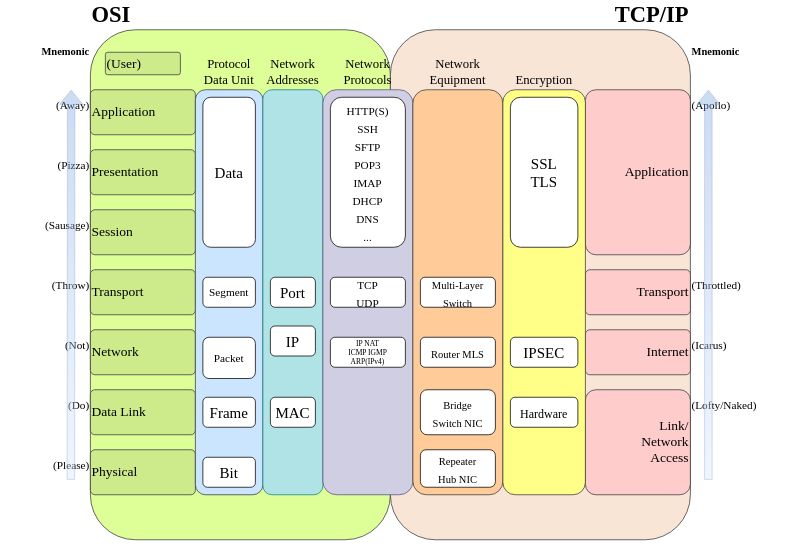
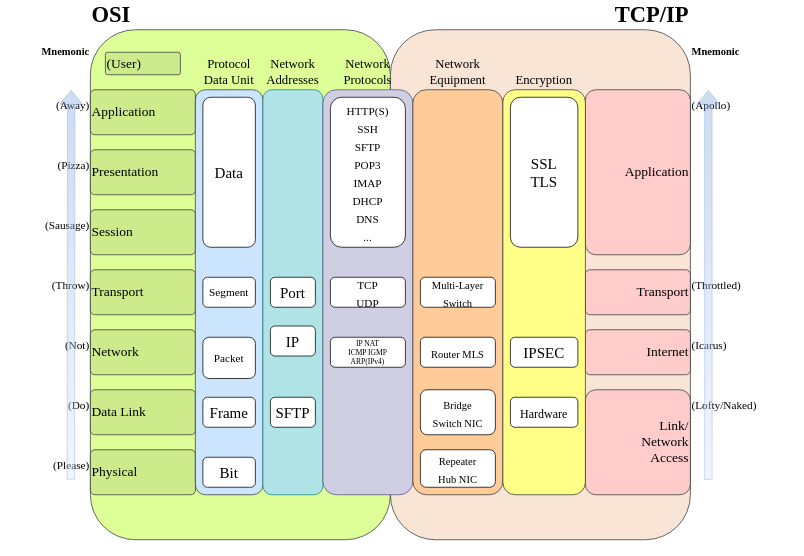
node "MAC": label "MAC" -> "SFTP"
